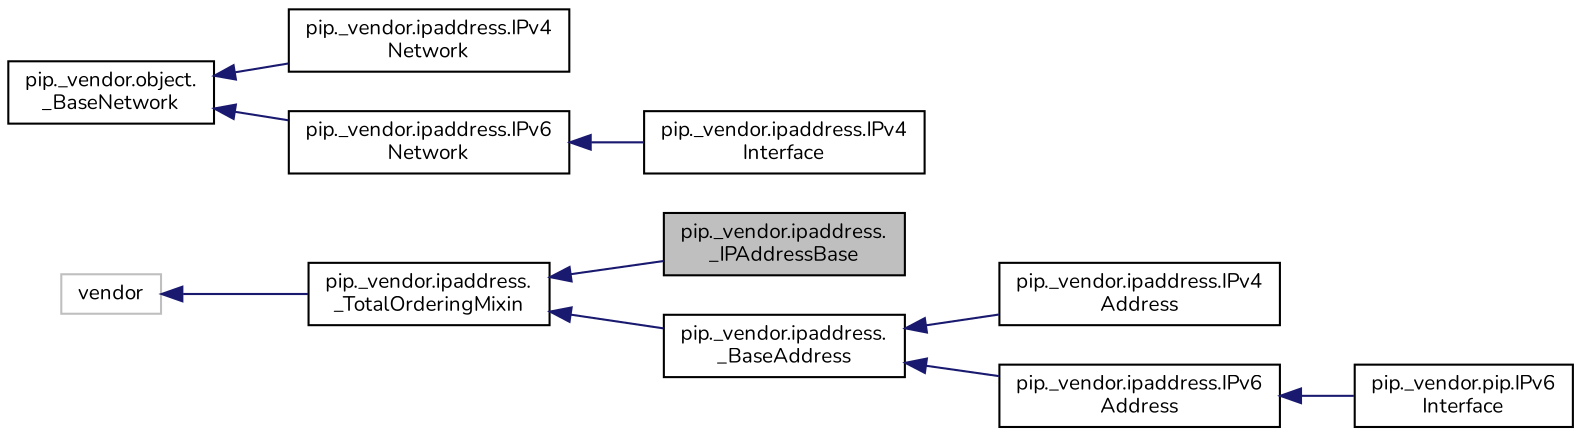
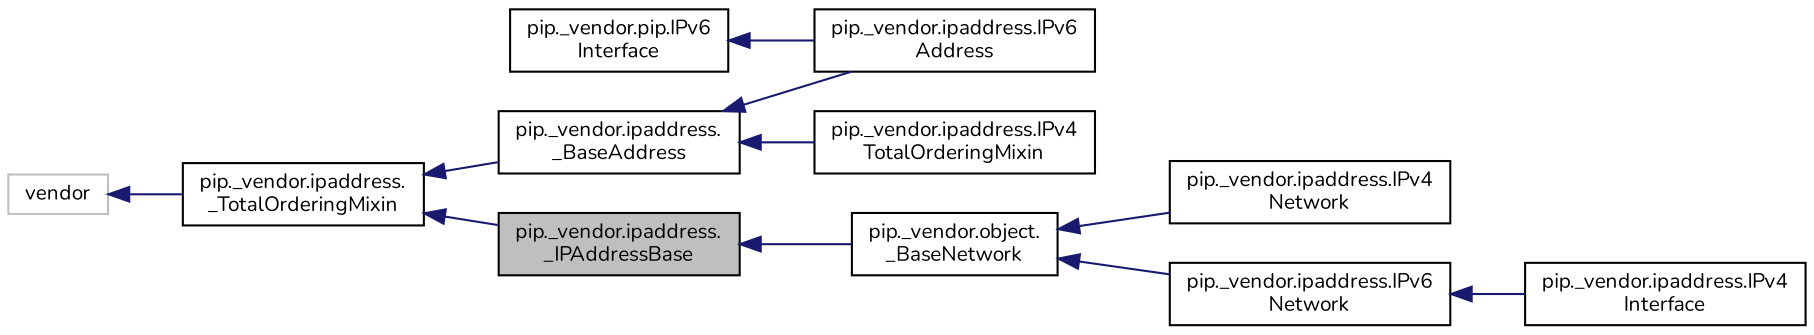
edge "pip._vendor.object. _BaseNetwork" -> "pip._vendor.ipaddress. _IPAddressBase": added
node "pip._vendor.ipaddress.IPv4 Address": label "pip._vendor.ipaddress.IPv4 Address" -> "pip._vendor.ipaddress.IPv4 TotalOrderingMixin"
edge "pip._vendor.pip.IPv6 Interface" -> "pip._vendor.ipaddress.IPv6 Address": reversed
